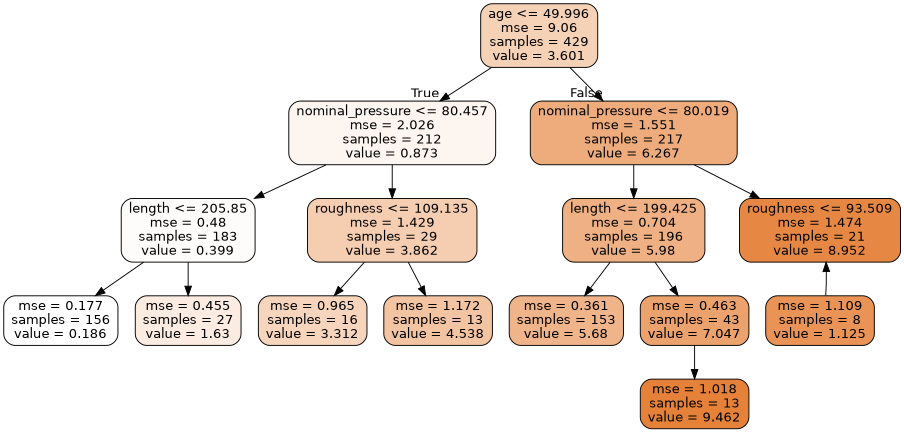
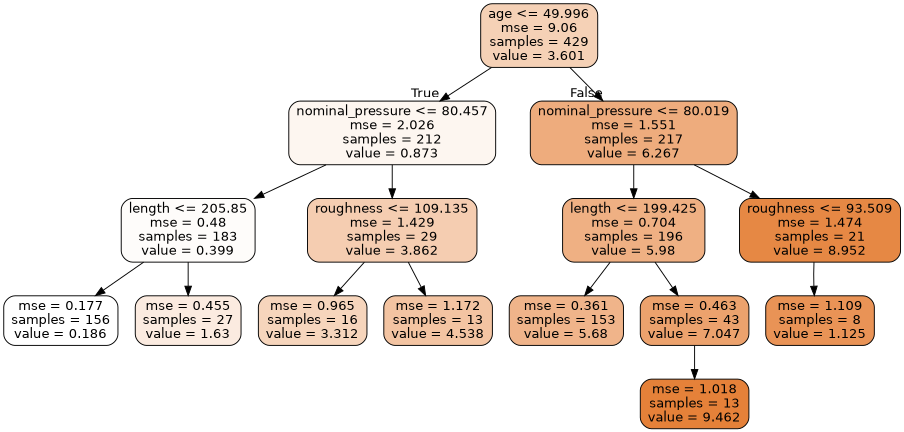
edge "mse = 1.109 samples = 8 value = 1.125" -> "roughness <= 93.509 mse = 1.474 samples = 21 value = 8.952": reversed
